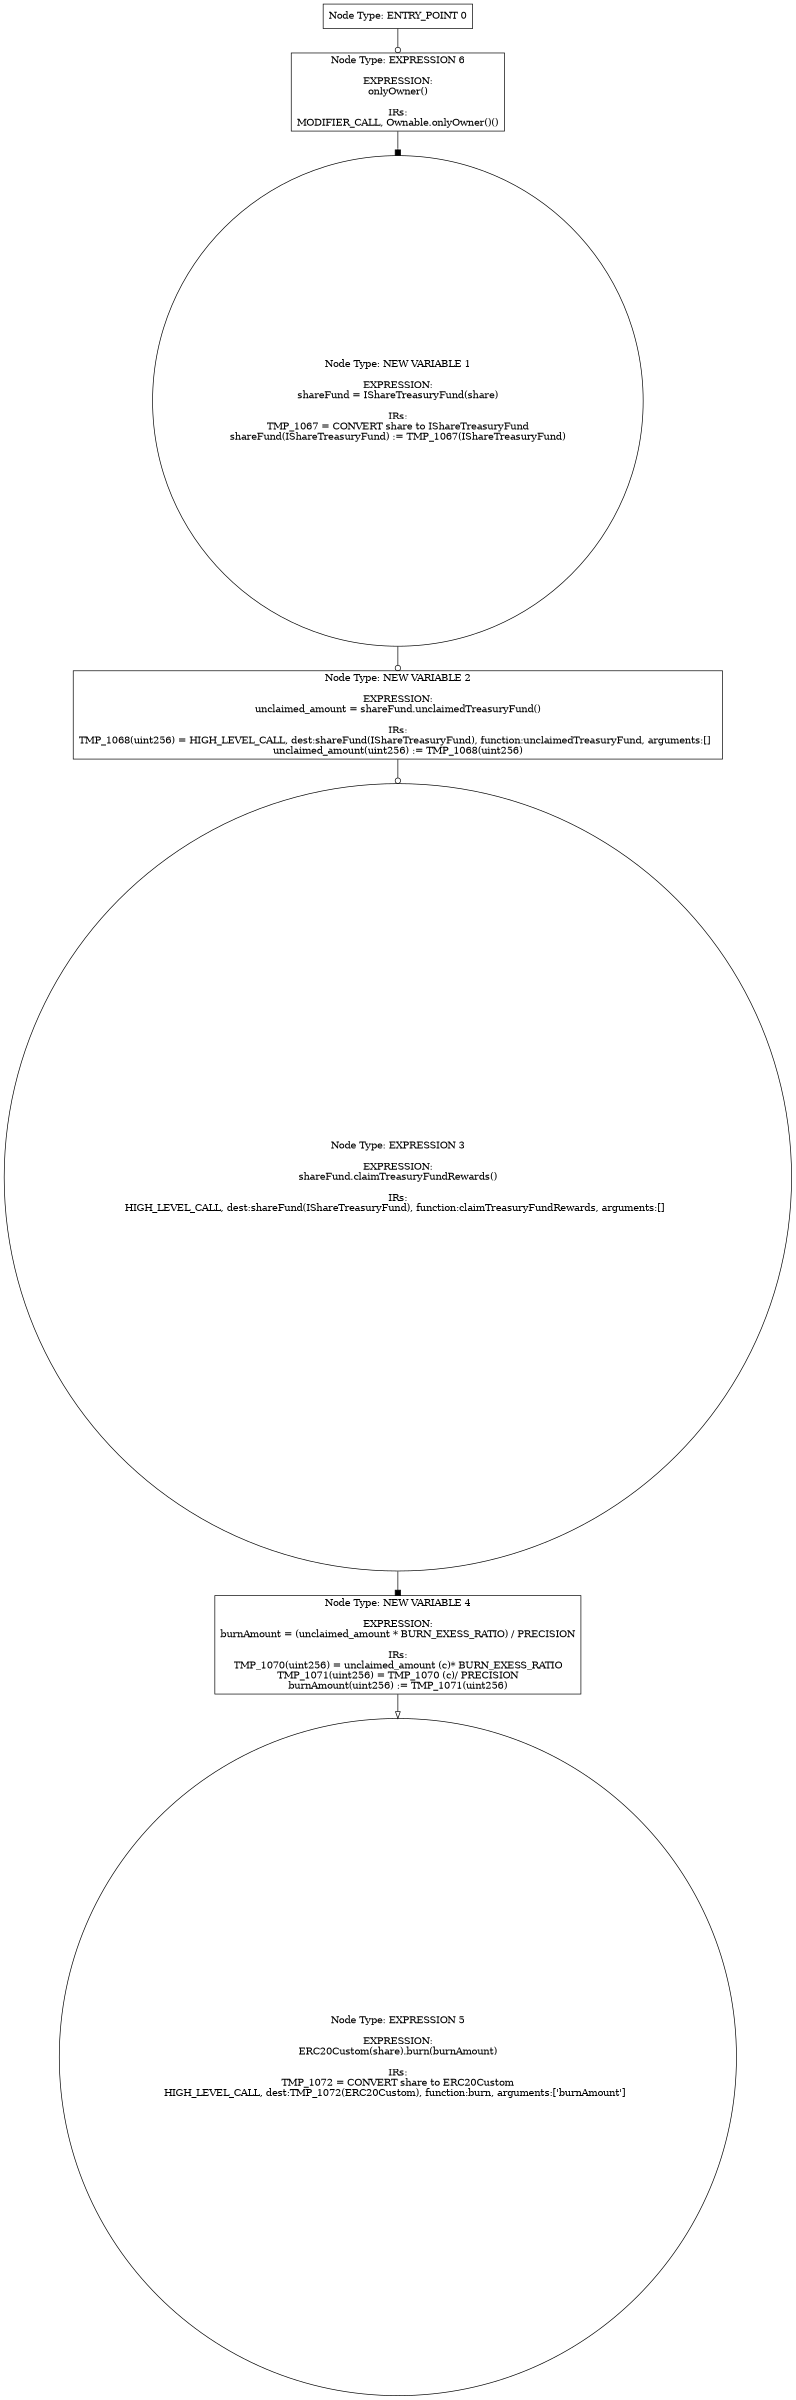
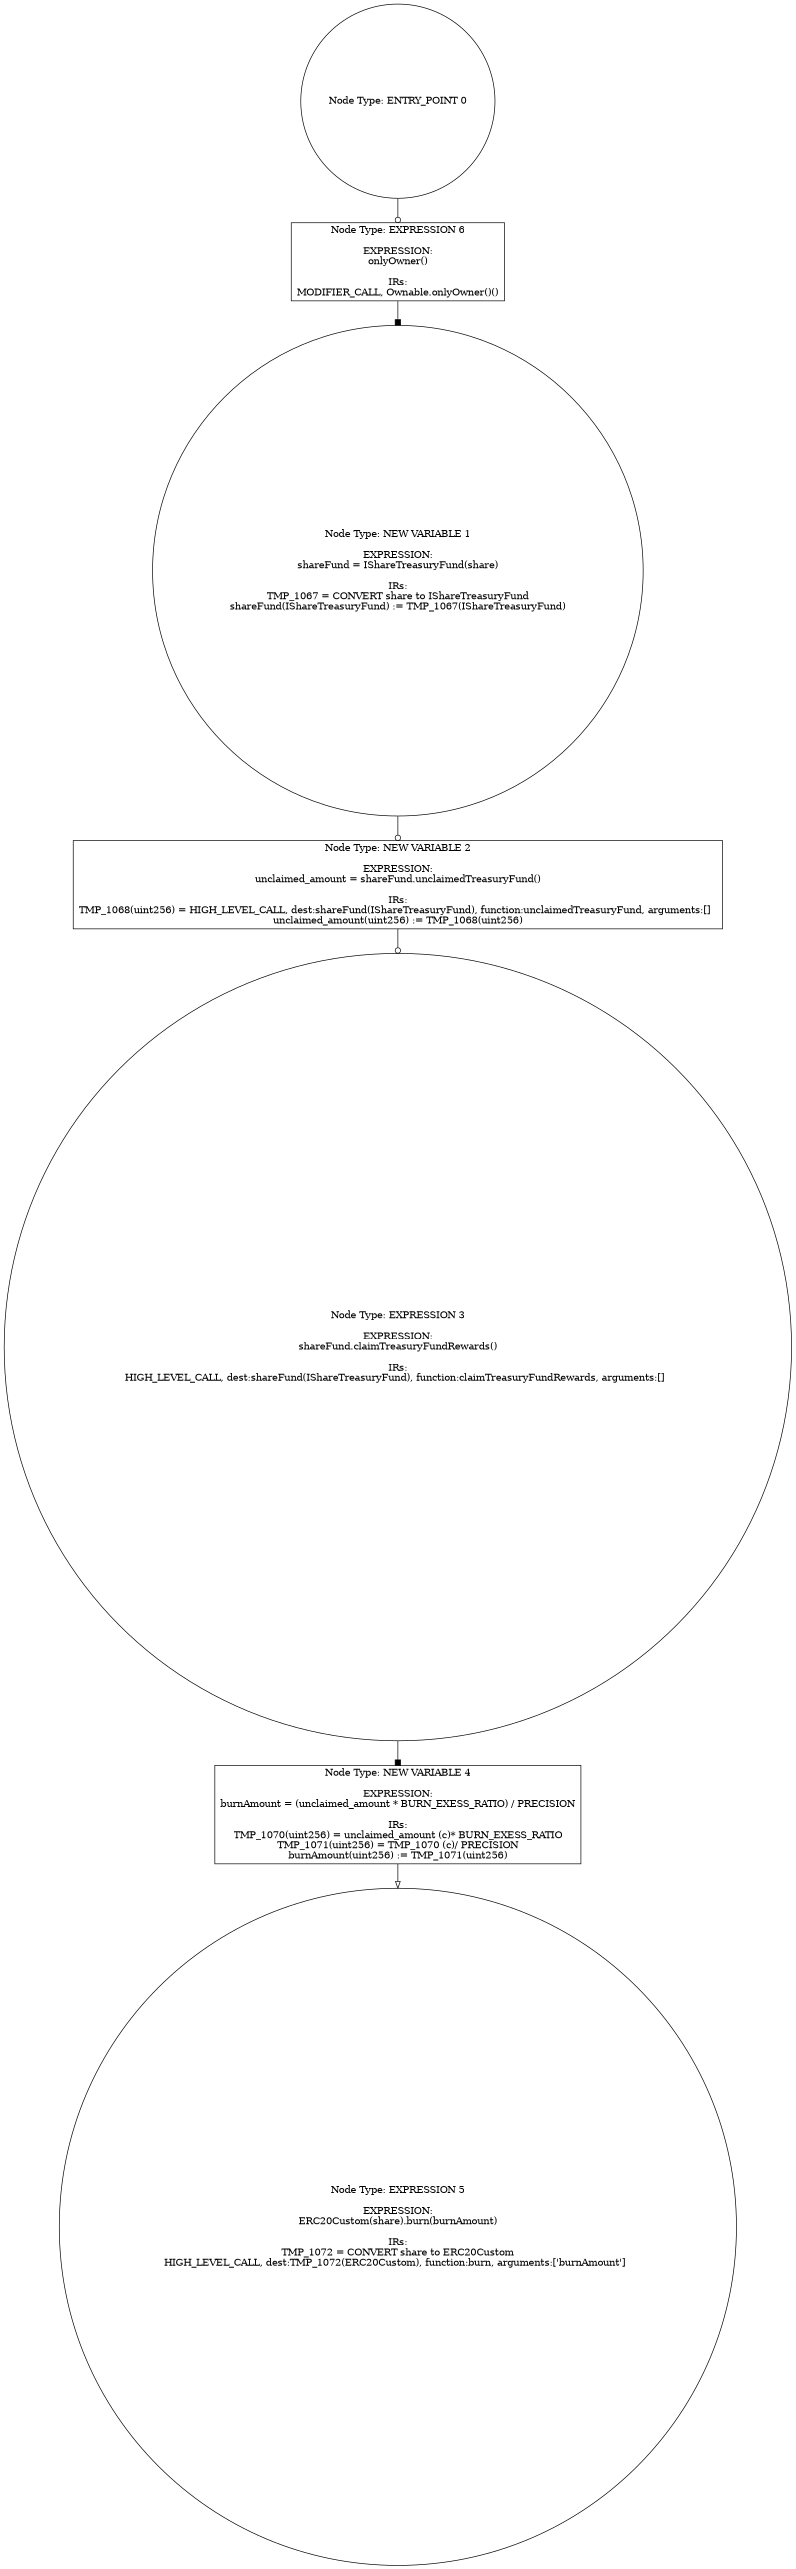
node "Node Type: ENTRY_POINT 0": shape box -> circle
